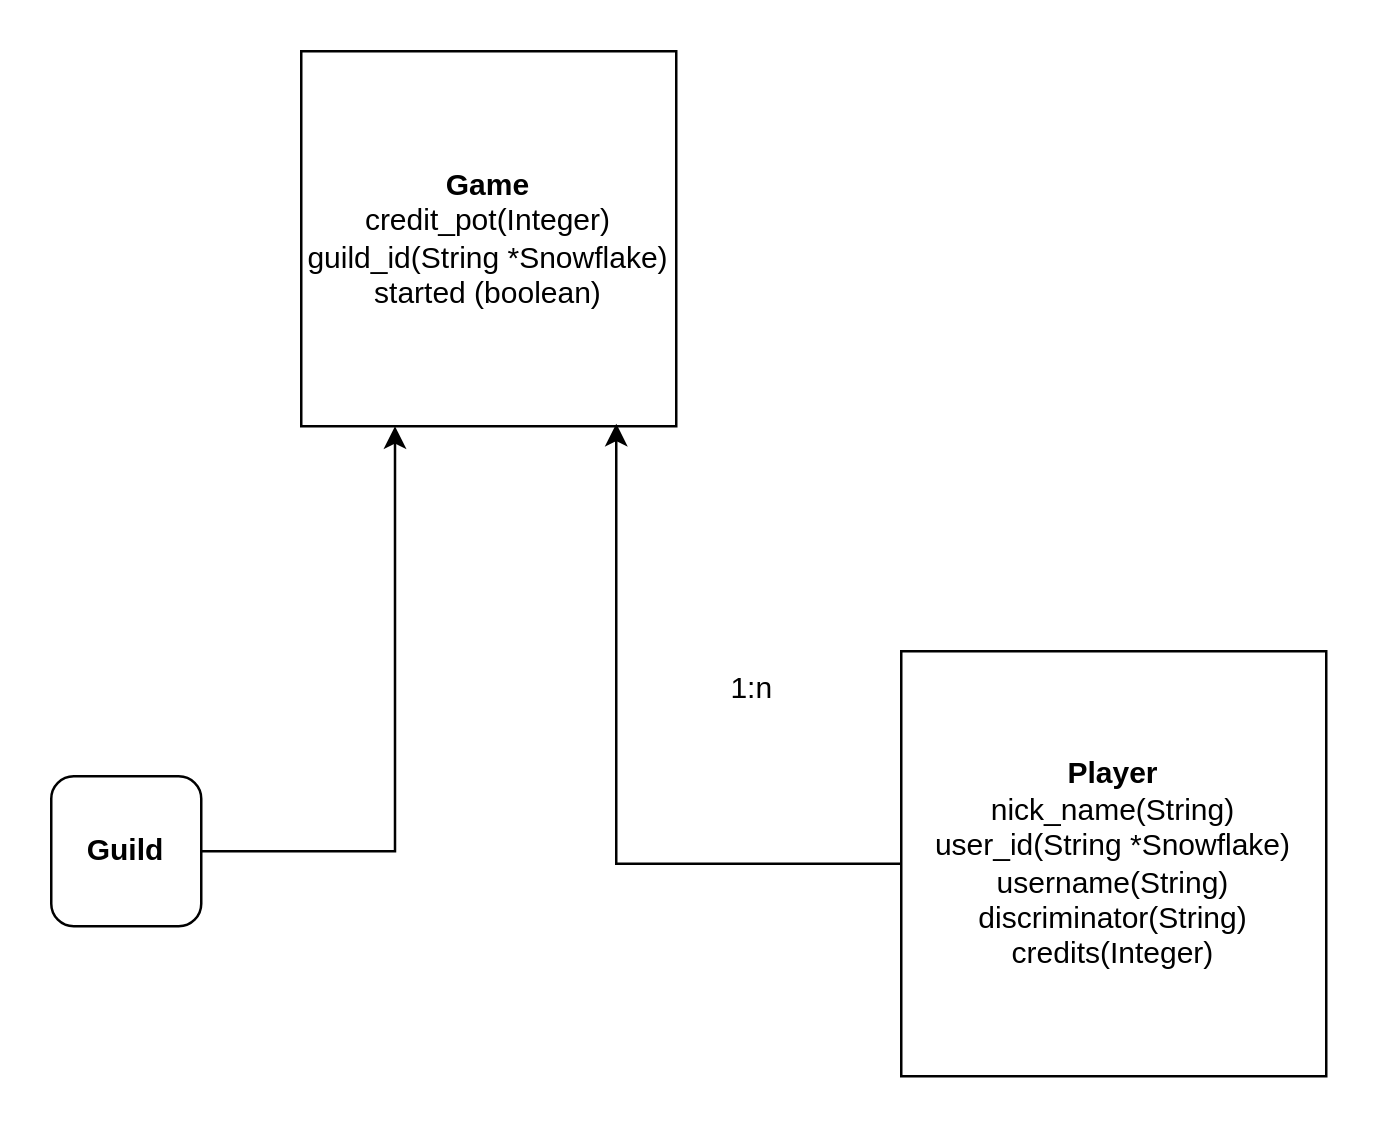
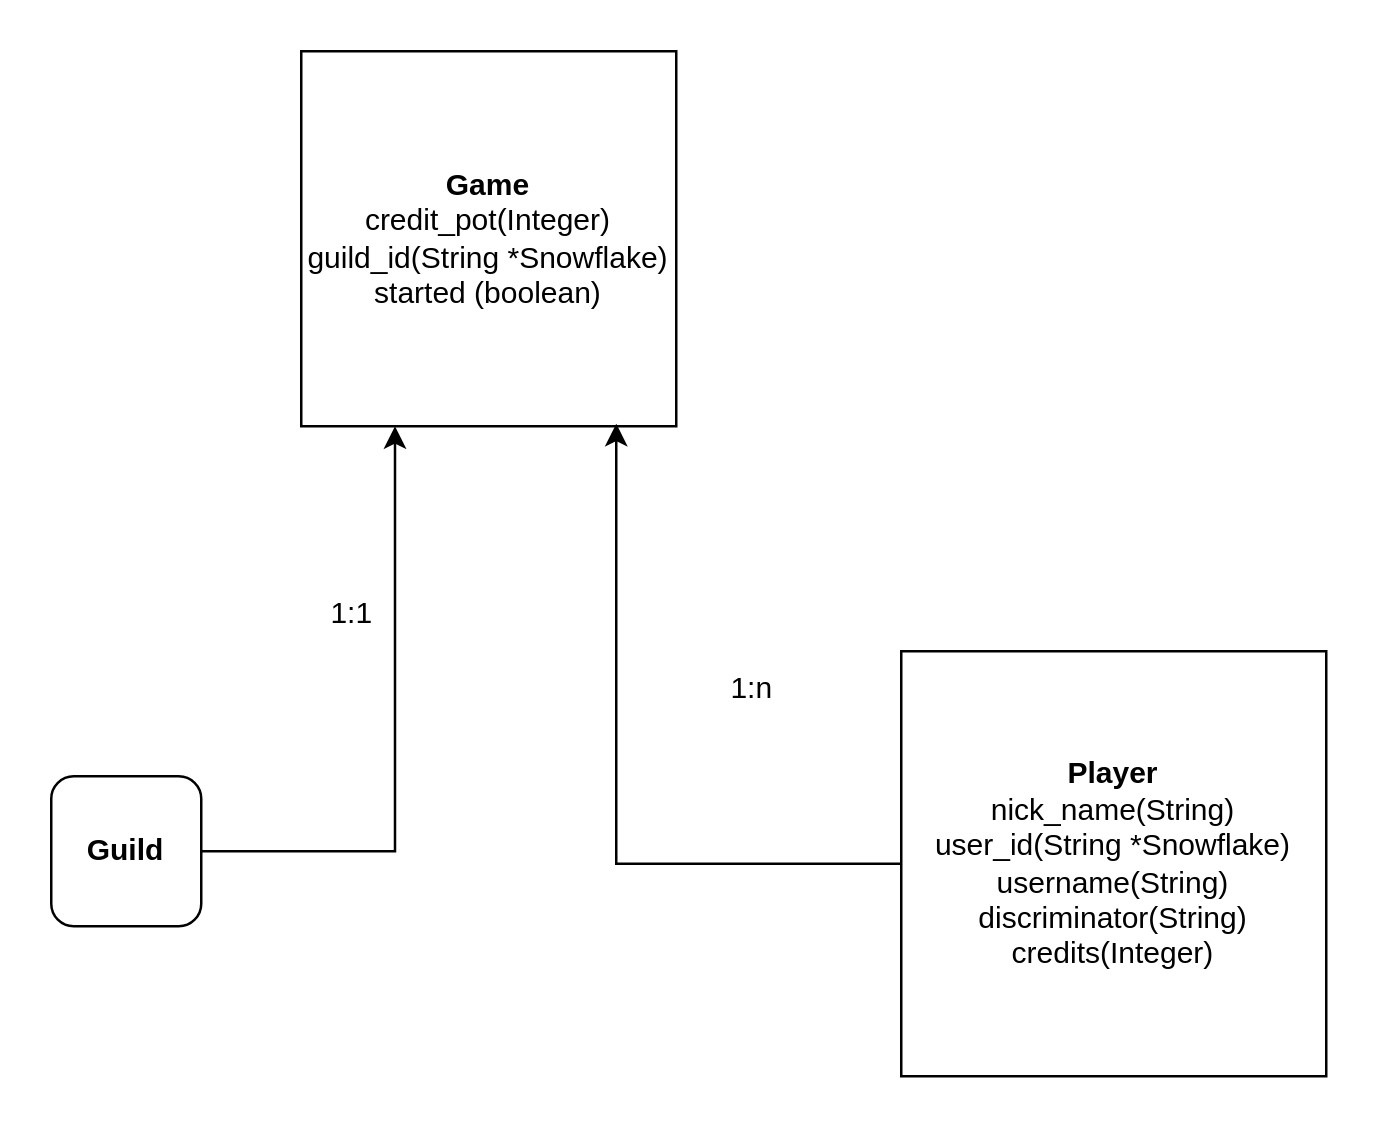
node "1:1": added
